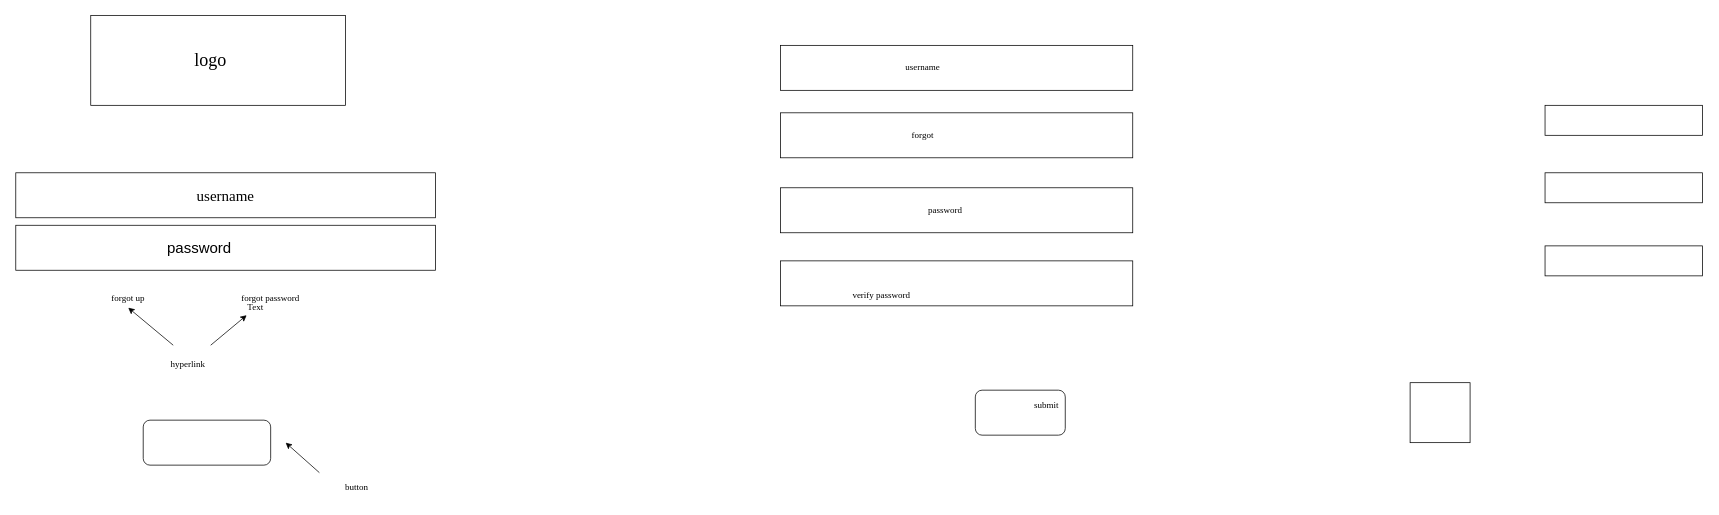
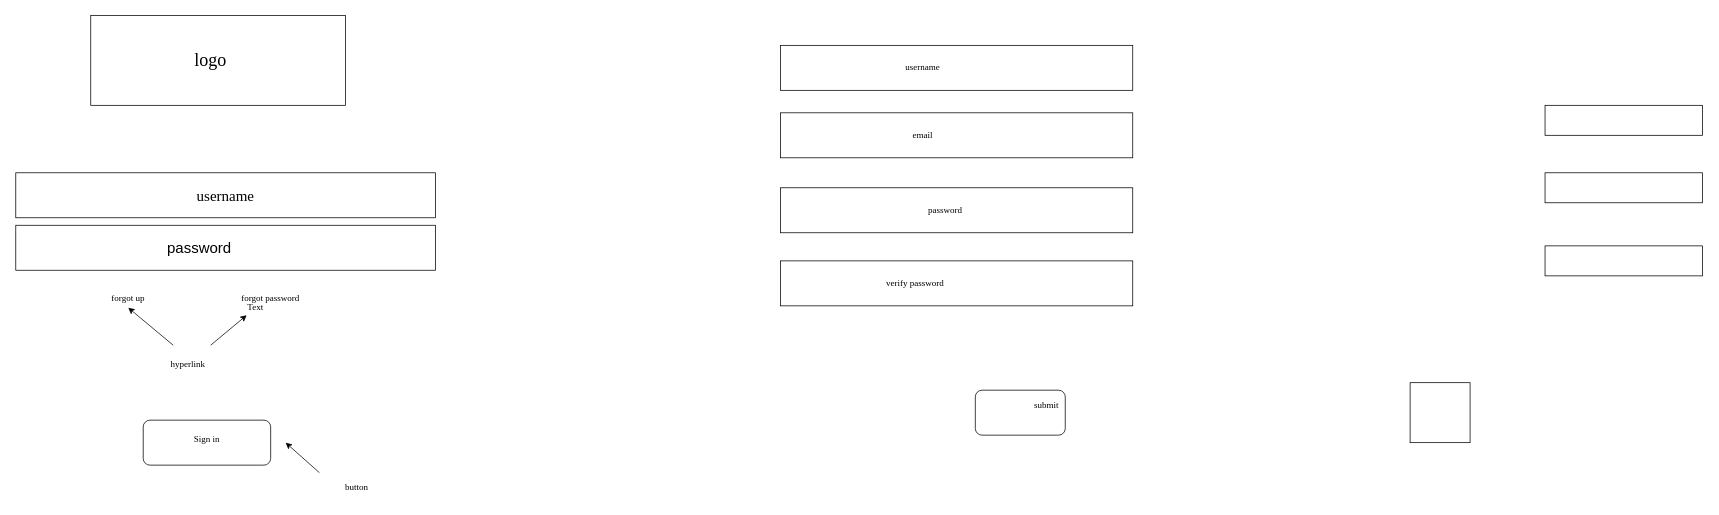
node "forgot": label "forgot" -> "email"
node "verify password": moved (882, 295) -> (915, 284)
node "Sign in": added
